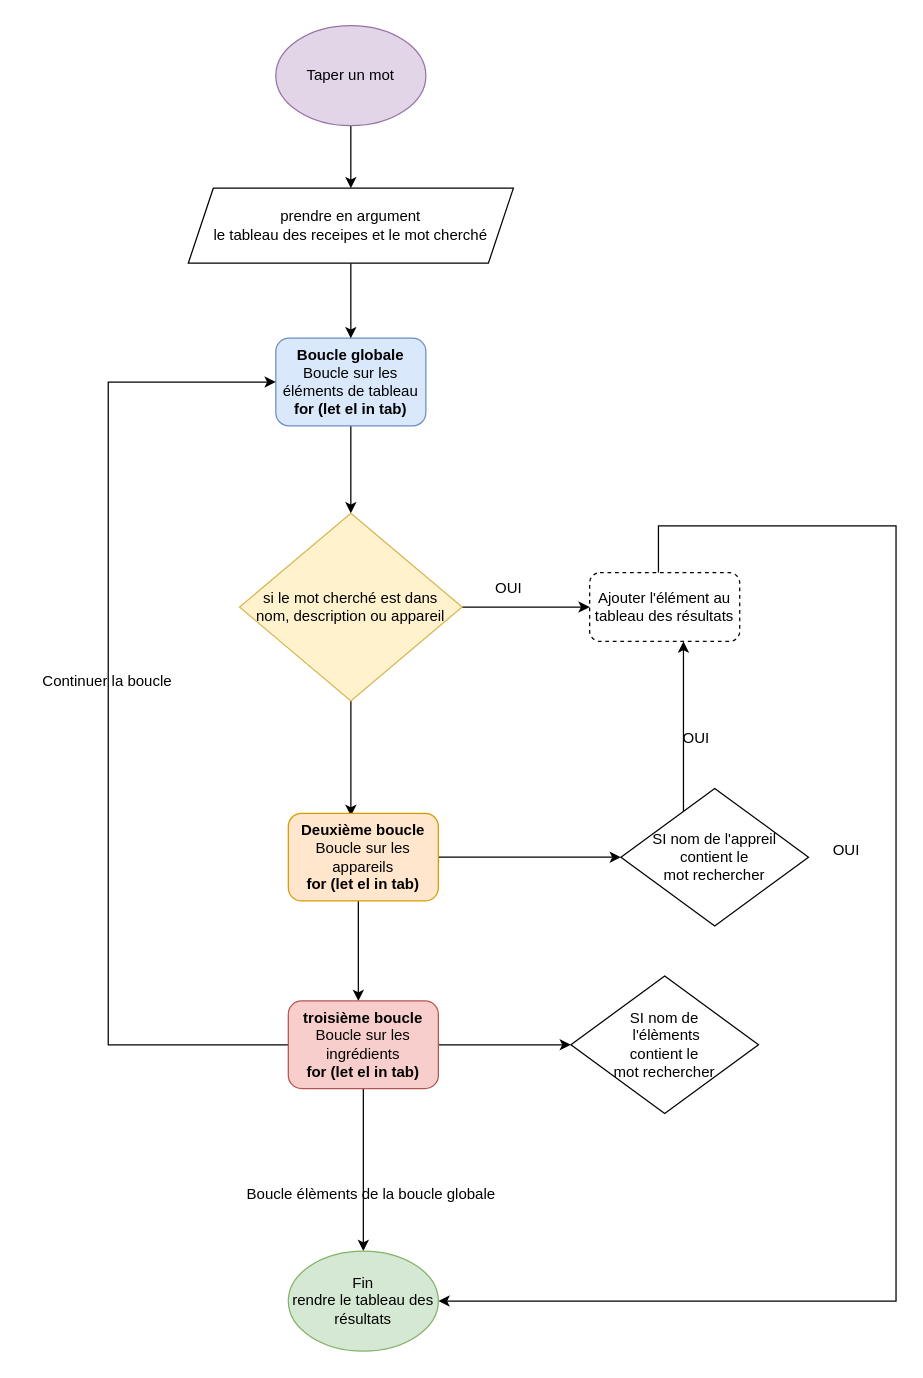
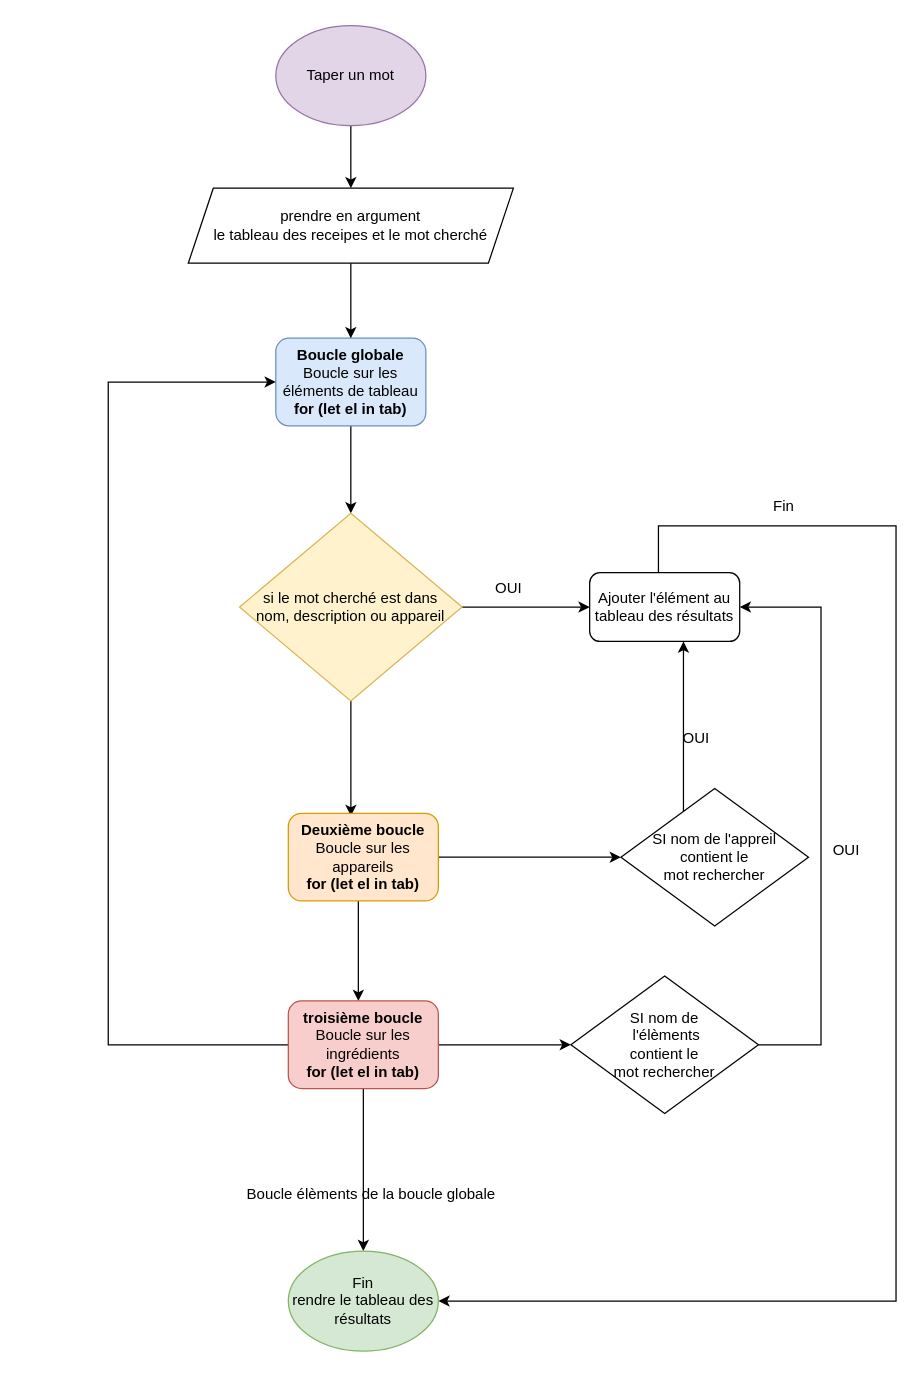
node "Fin": added
node "Ajouter l'élément au tableau des résultats": style dashed -> solid
node "Continuer la boucle": removed
edge "SI nom de l'élèments contient le mot rechercher" -> "Ajouter l'élément au tableau des résultats": added
